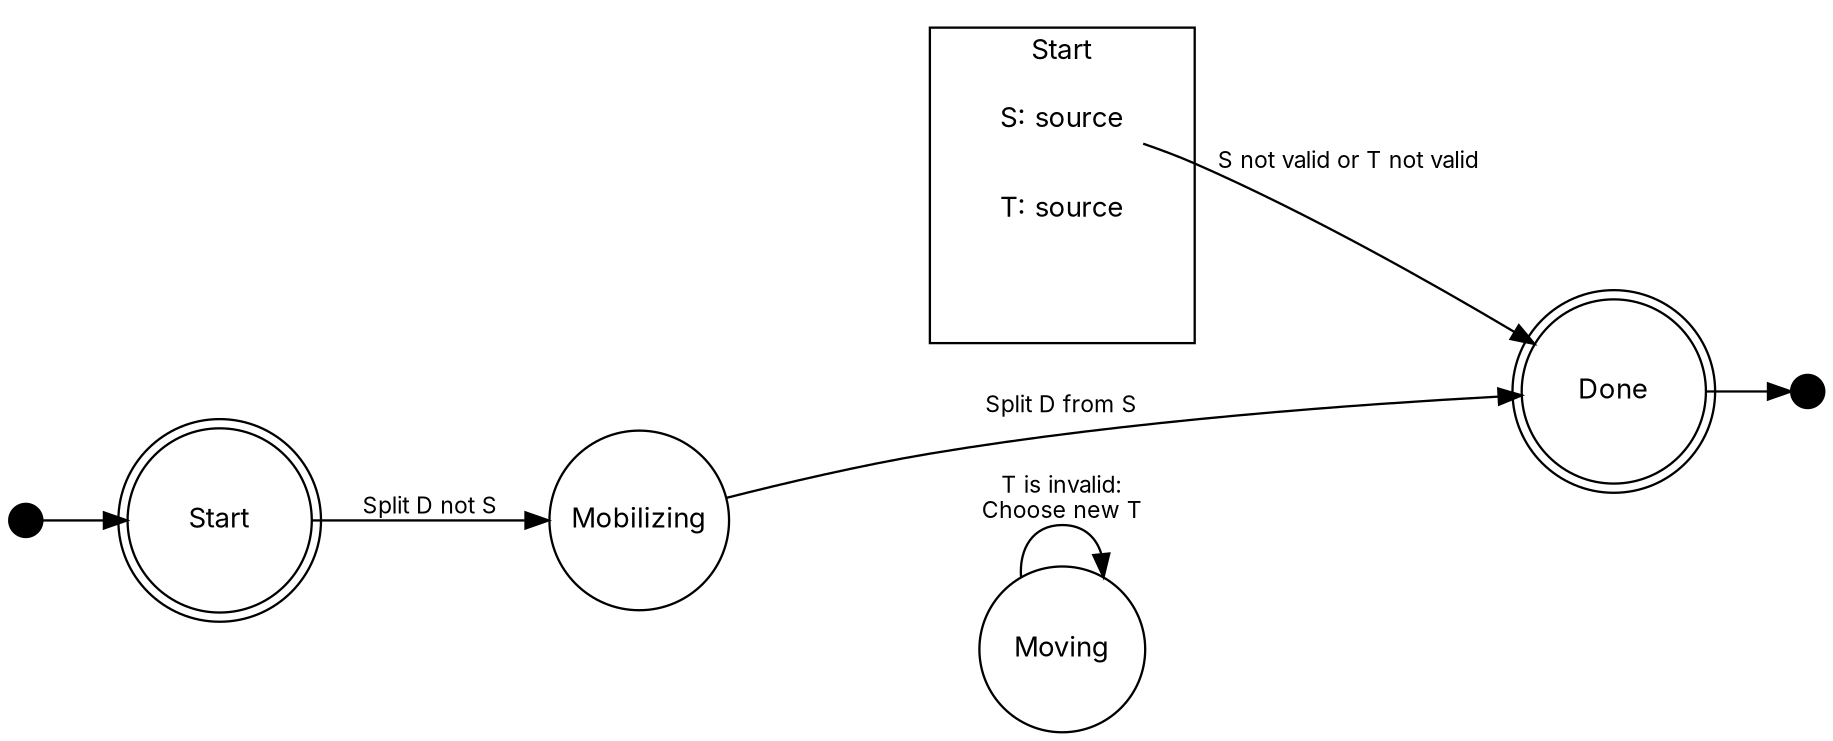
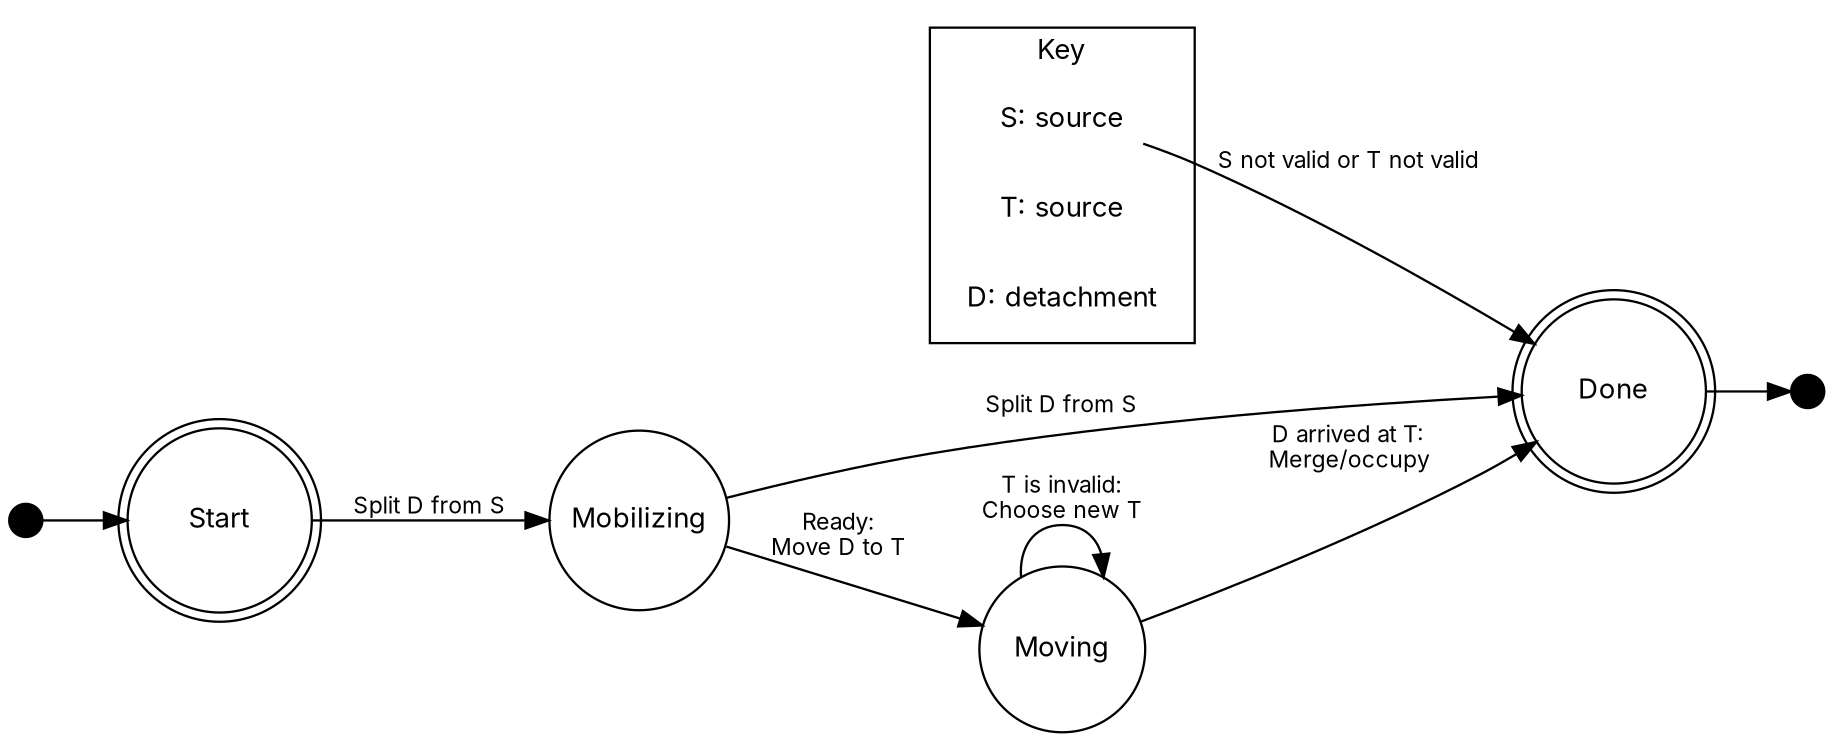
cluster "Start": label "Start" -> "Key"
node "D: detachment": added
edge "Start" -> "Mobilizing": label "Split D not S" -> "Split D from S"
edge "Moving" -> "Done": added, label "D arrived at T: Merge/occupy"
edge "Mobilizing" -> "Moving": added, label "Ready: Move D to T"
